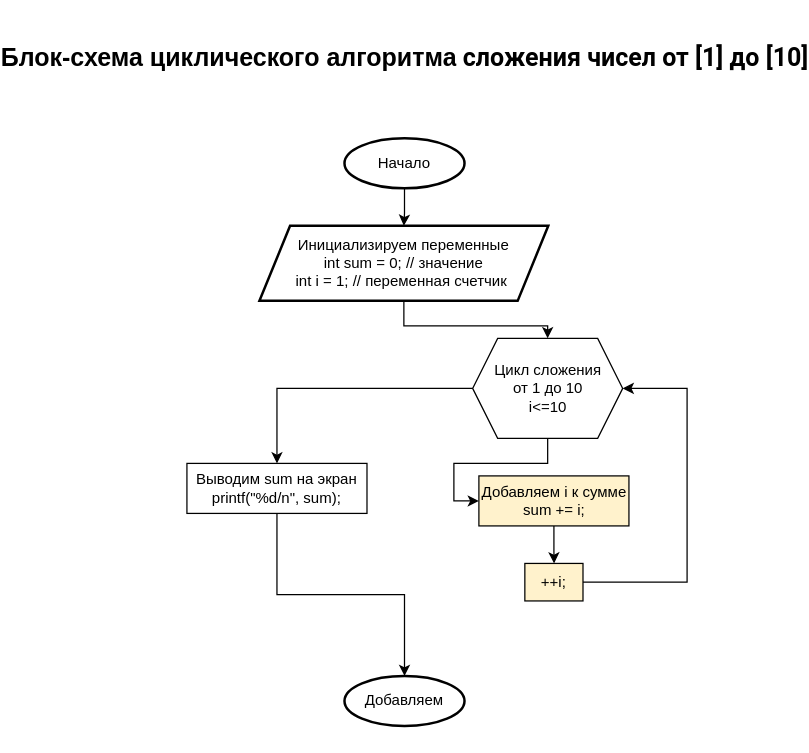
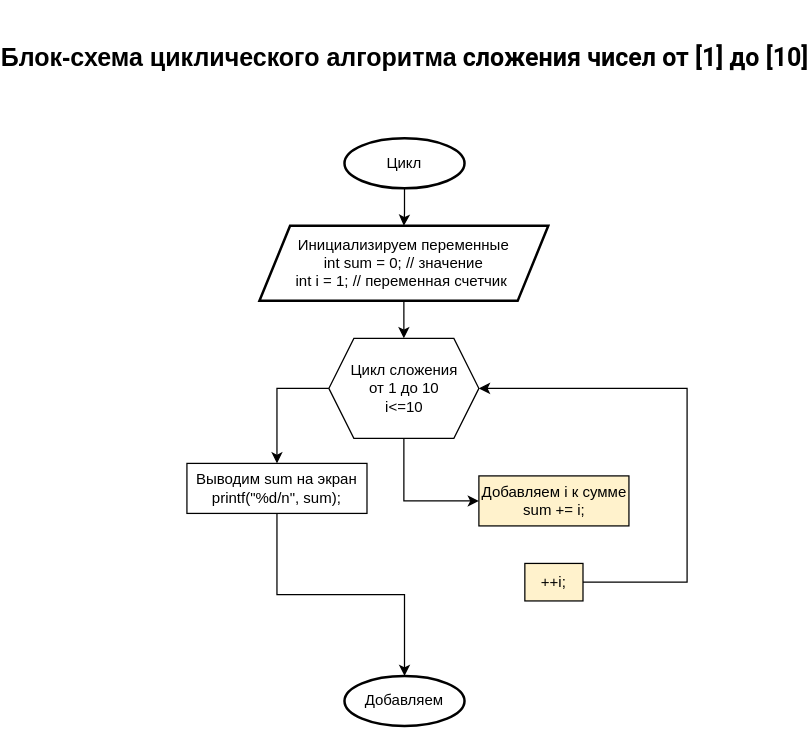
node "Начало": label "Начало" -> "Цикл"
node "Цикл сложения от 1 до 10 i<=10": moved (548, 388) -> (404, 388)
edge "Добавляем i к сумме sum += i;" -> "++i;": removed
